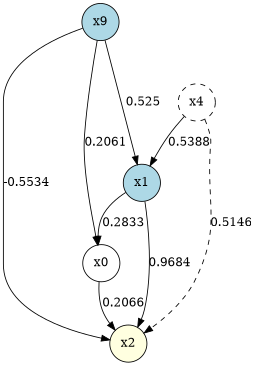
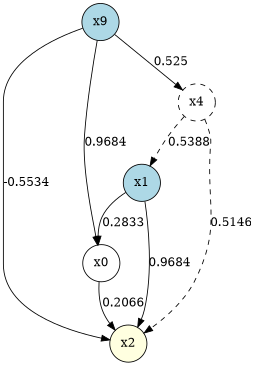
edge "x9" -> "x1": now "x9" -> "x4"
edge "x4" -> "x1": style solid -> dashed
edge "x9" -> "x0": label "0.2061" -> "0.9684"
